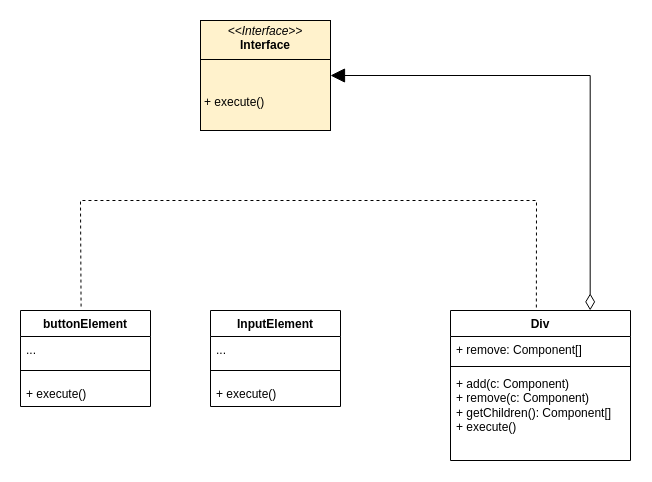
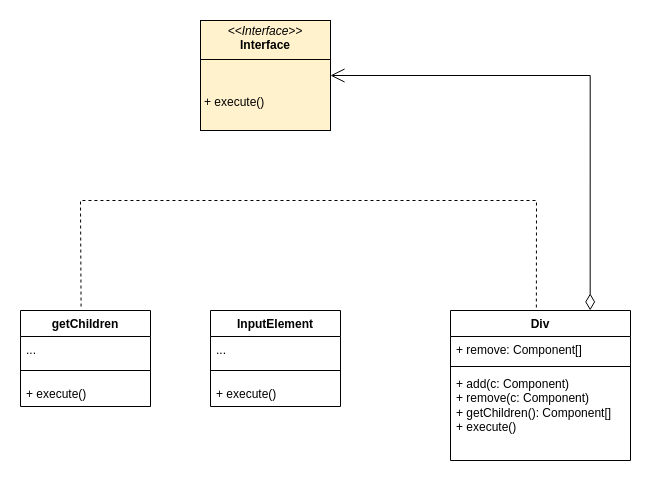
edge "<<Interface>> Interface + execute()" -- "Div": arrowhead block -> open
node "buttonElement": label "buttonElement" -> "getChildren"
